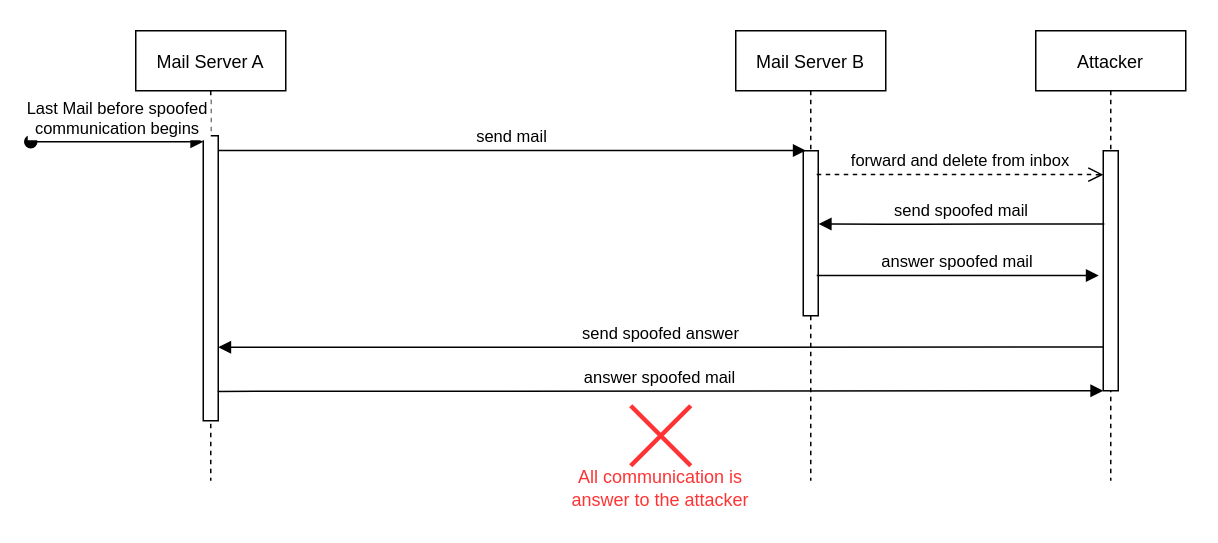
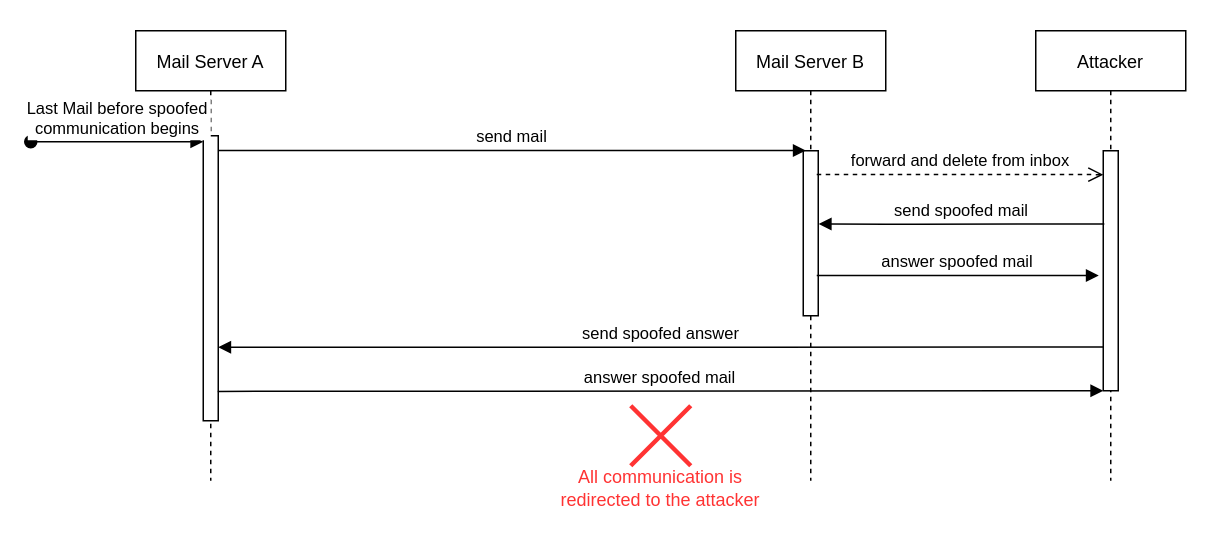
node "All communication is answer to the attacker": label "All communication is answer to the attacker" -> "All communication is redirected to the attacker"
